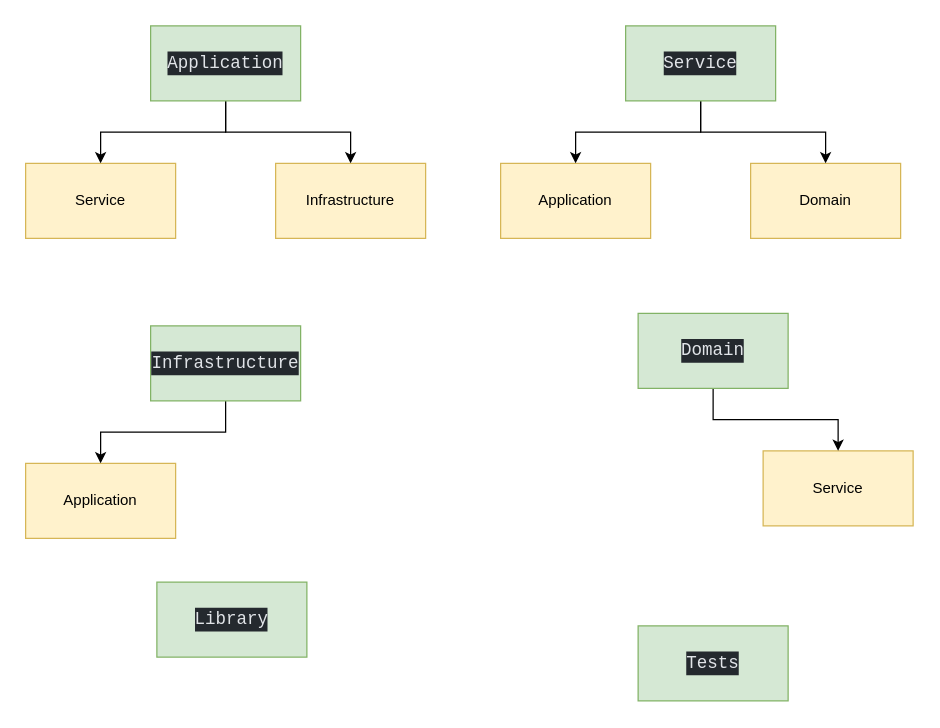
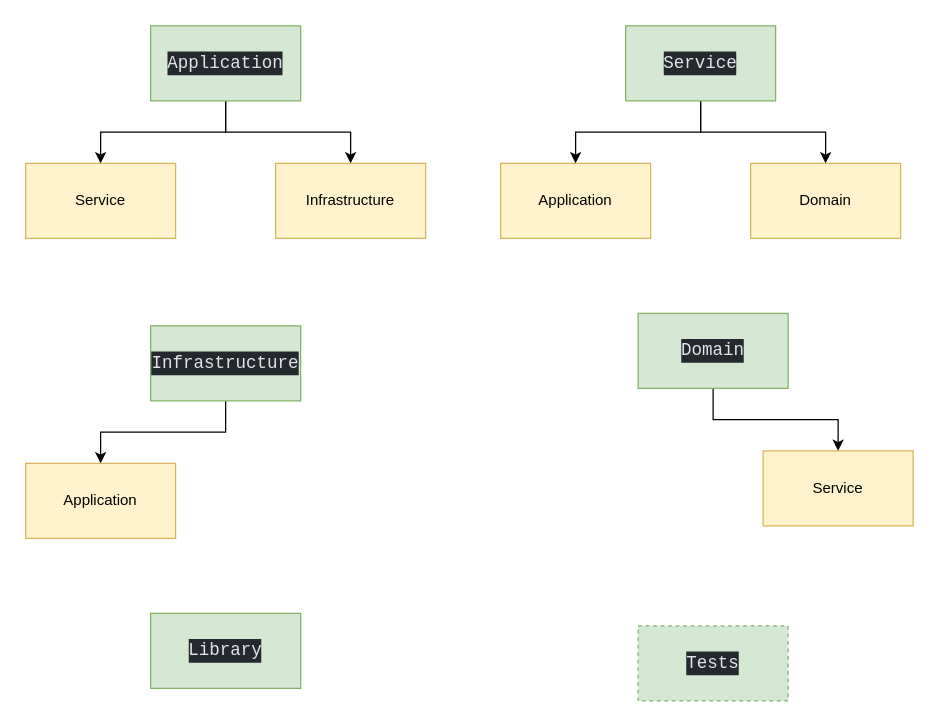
node "Library": moved (232, 619) -> (226, 651)
node "Tests": style solid -> dashed
